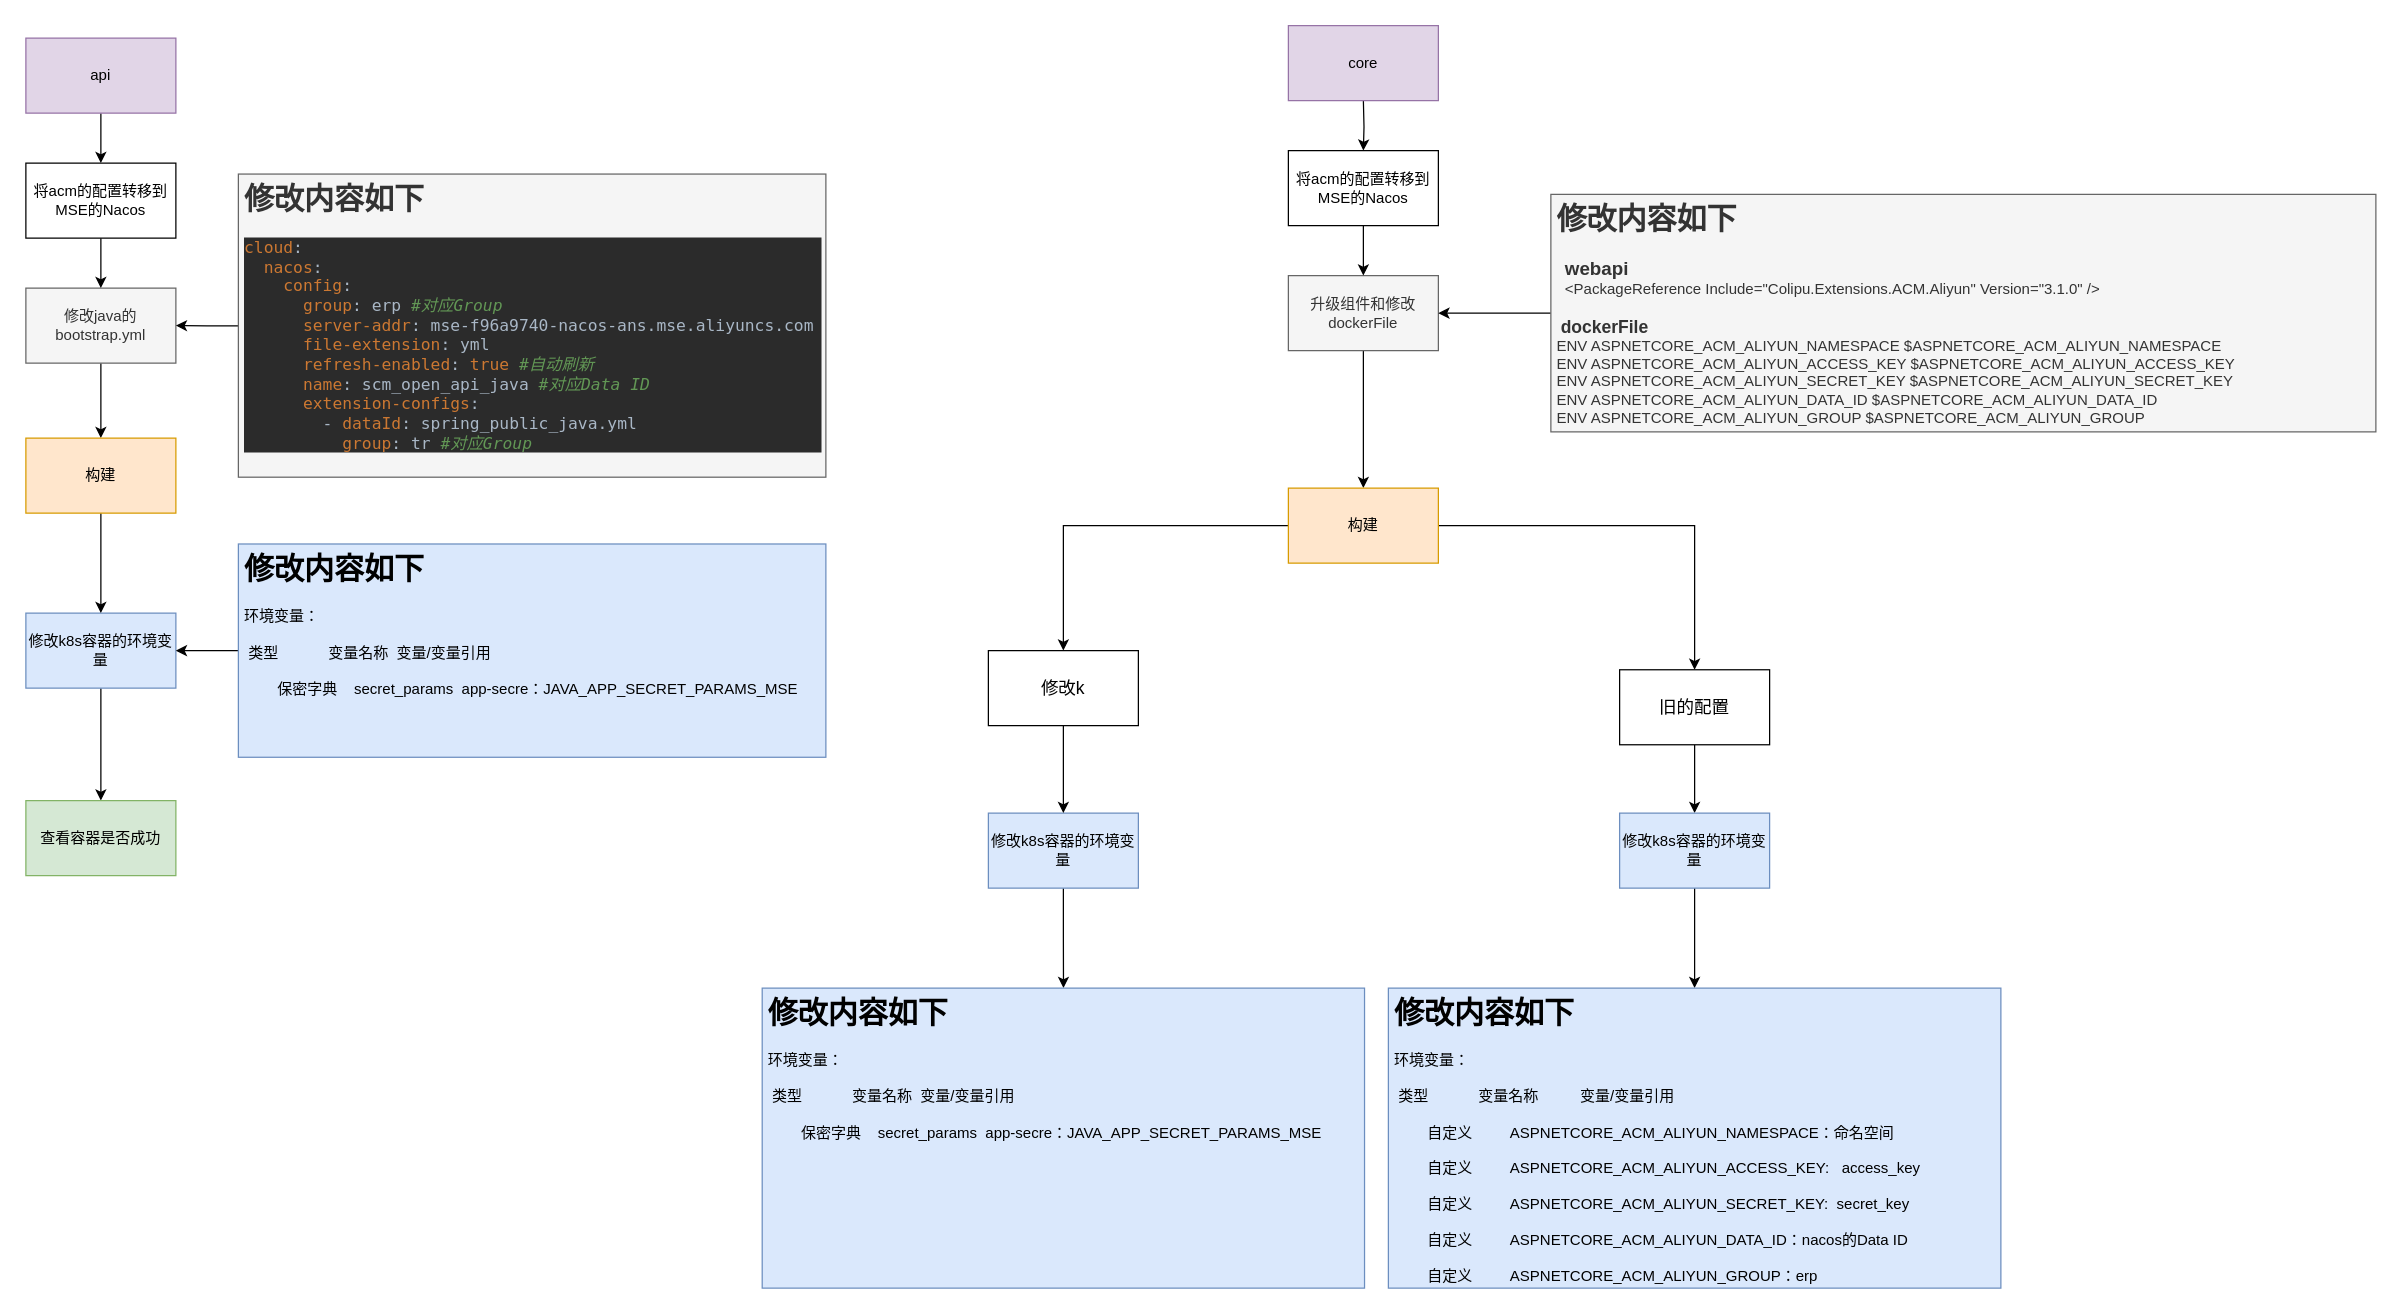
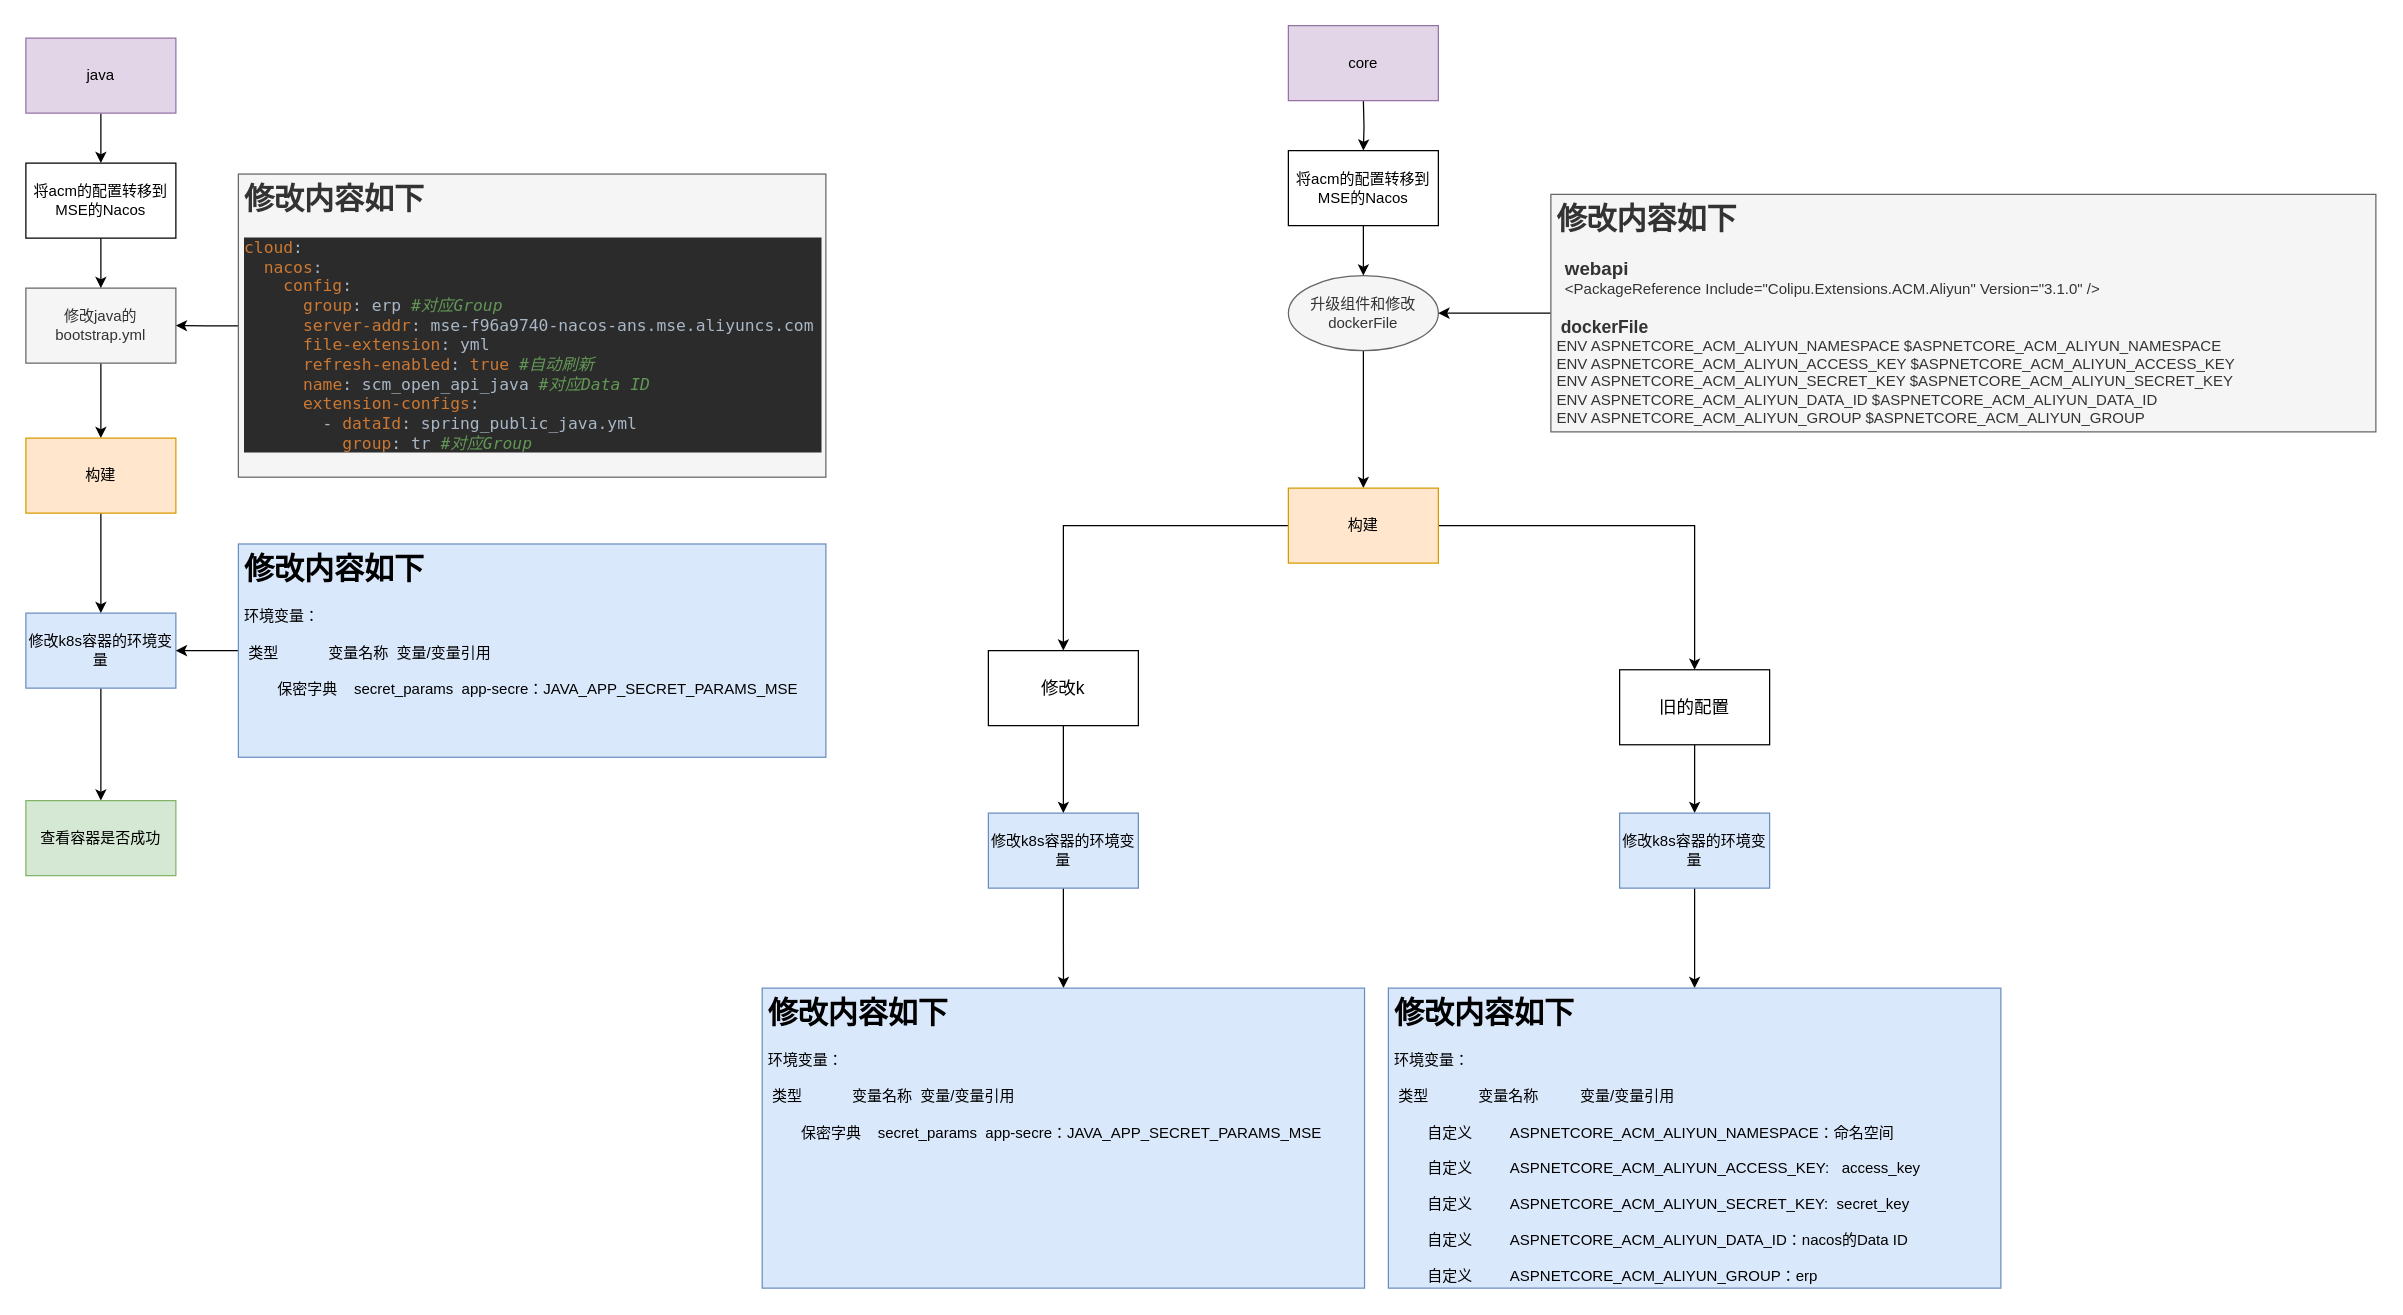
node "api": label "api" -> "java"
node "升级组件和修改dockerFile": shape rectangle -> ellipse
